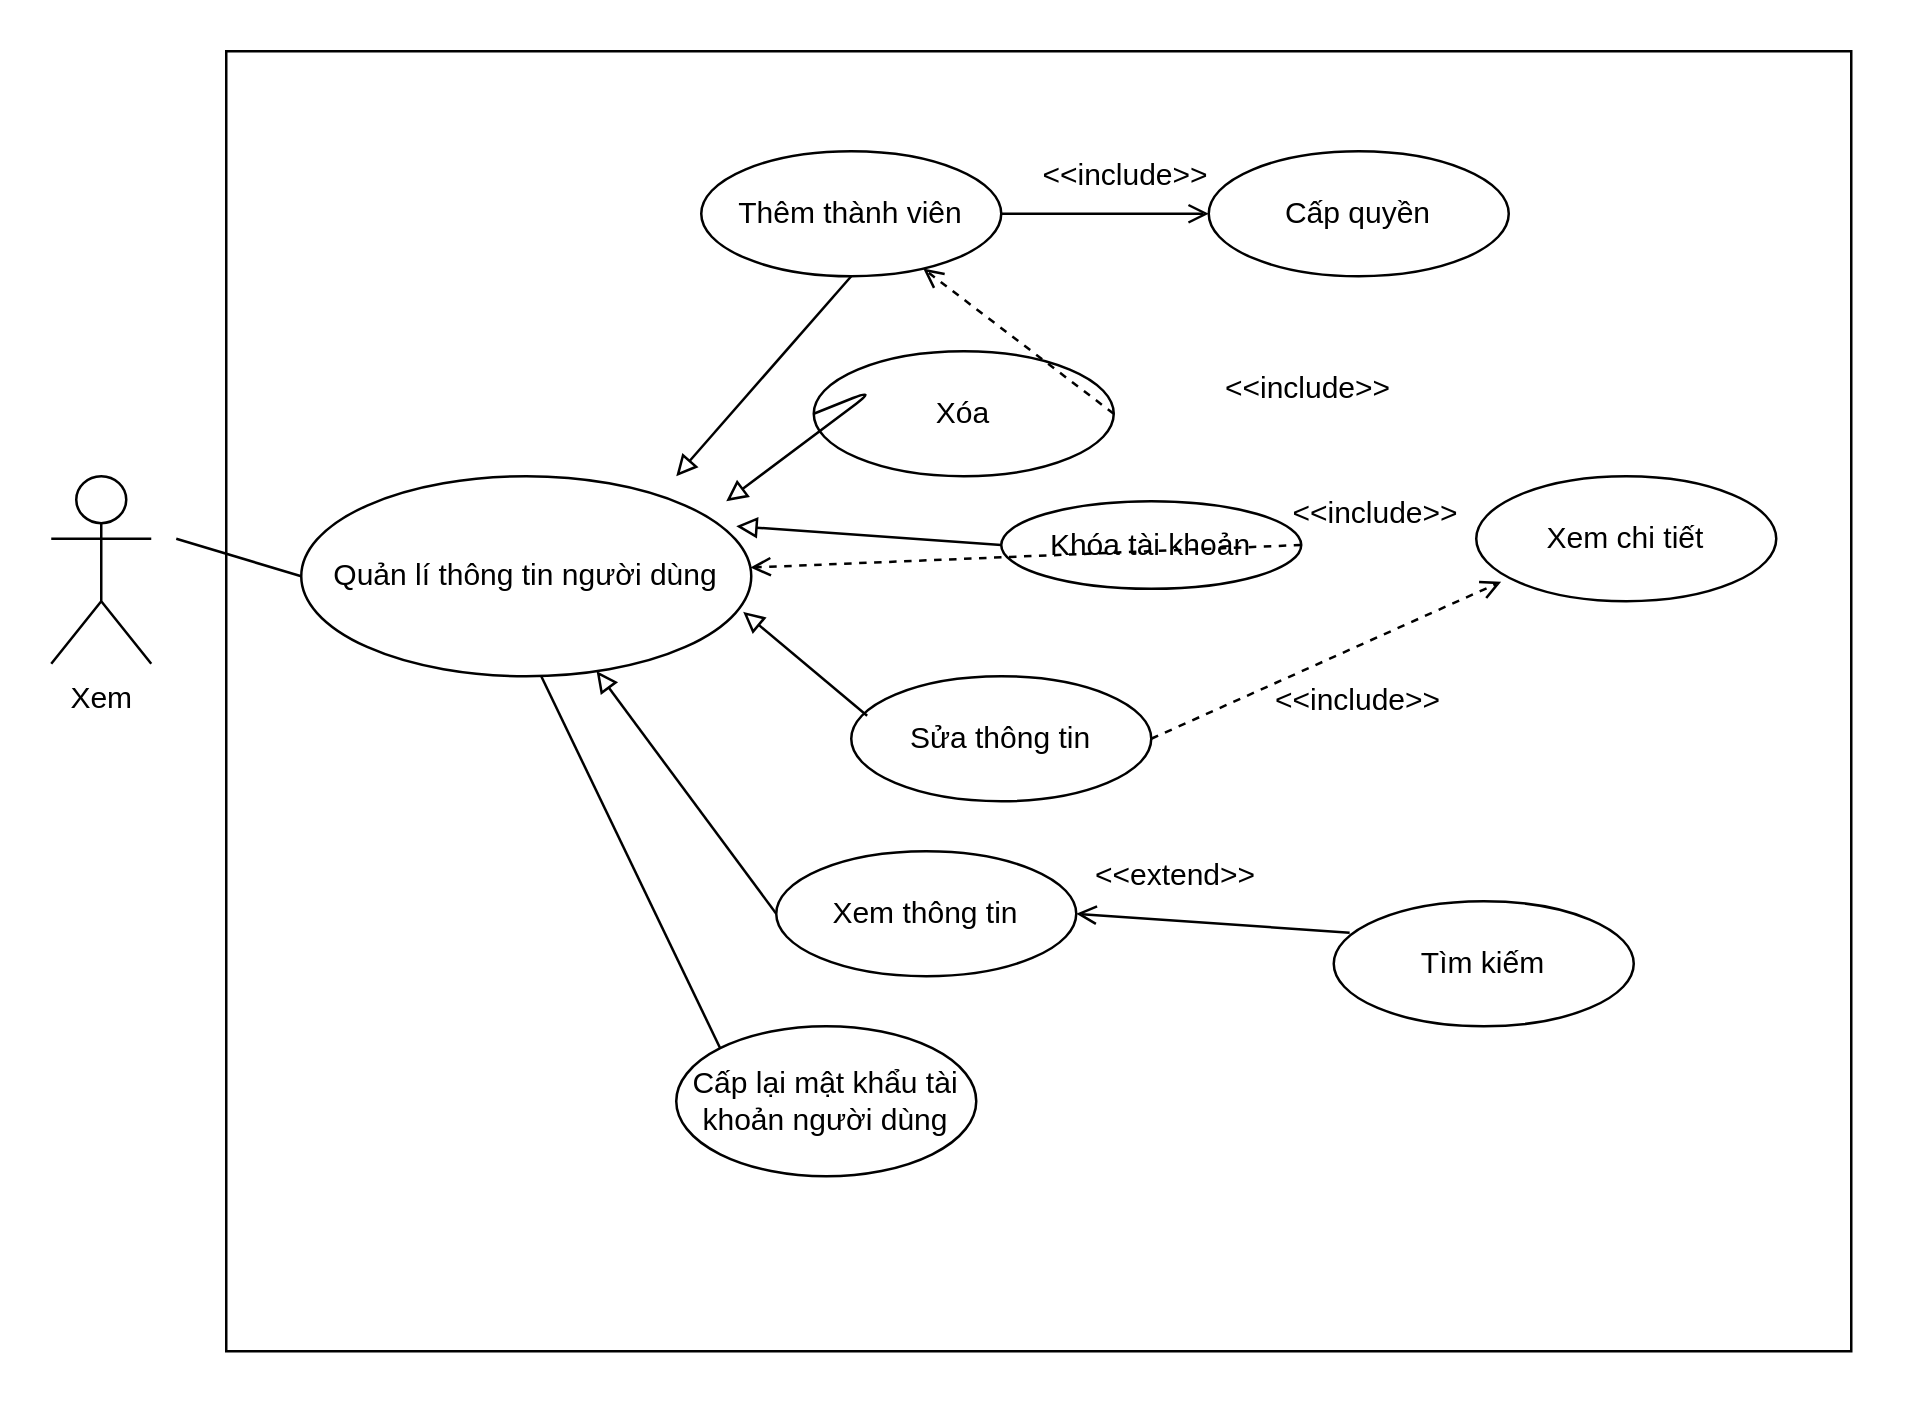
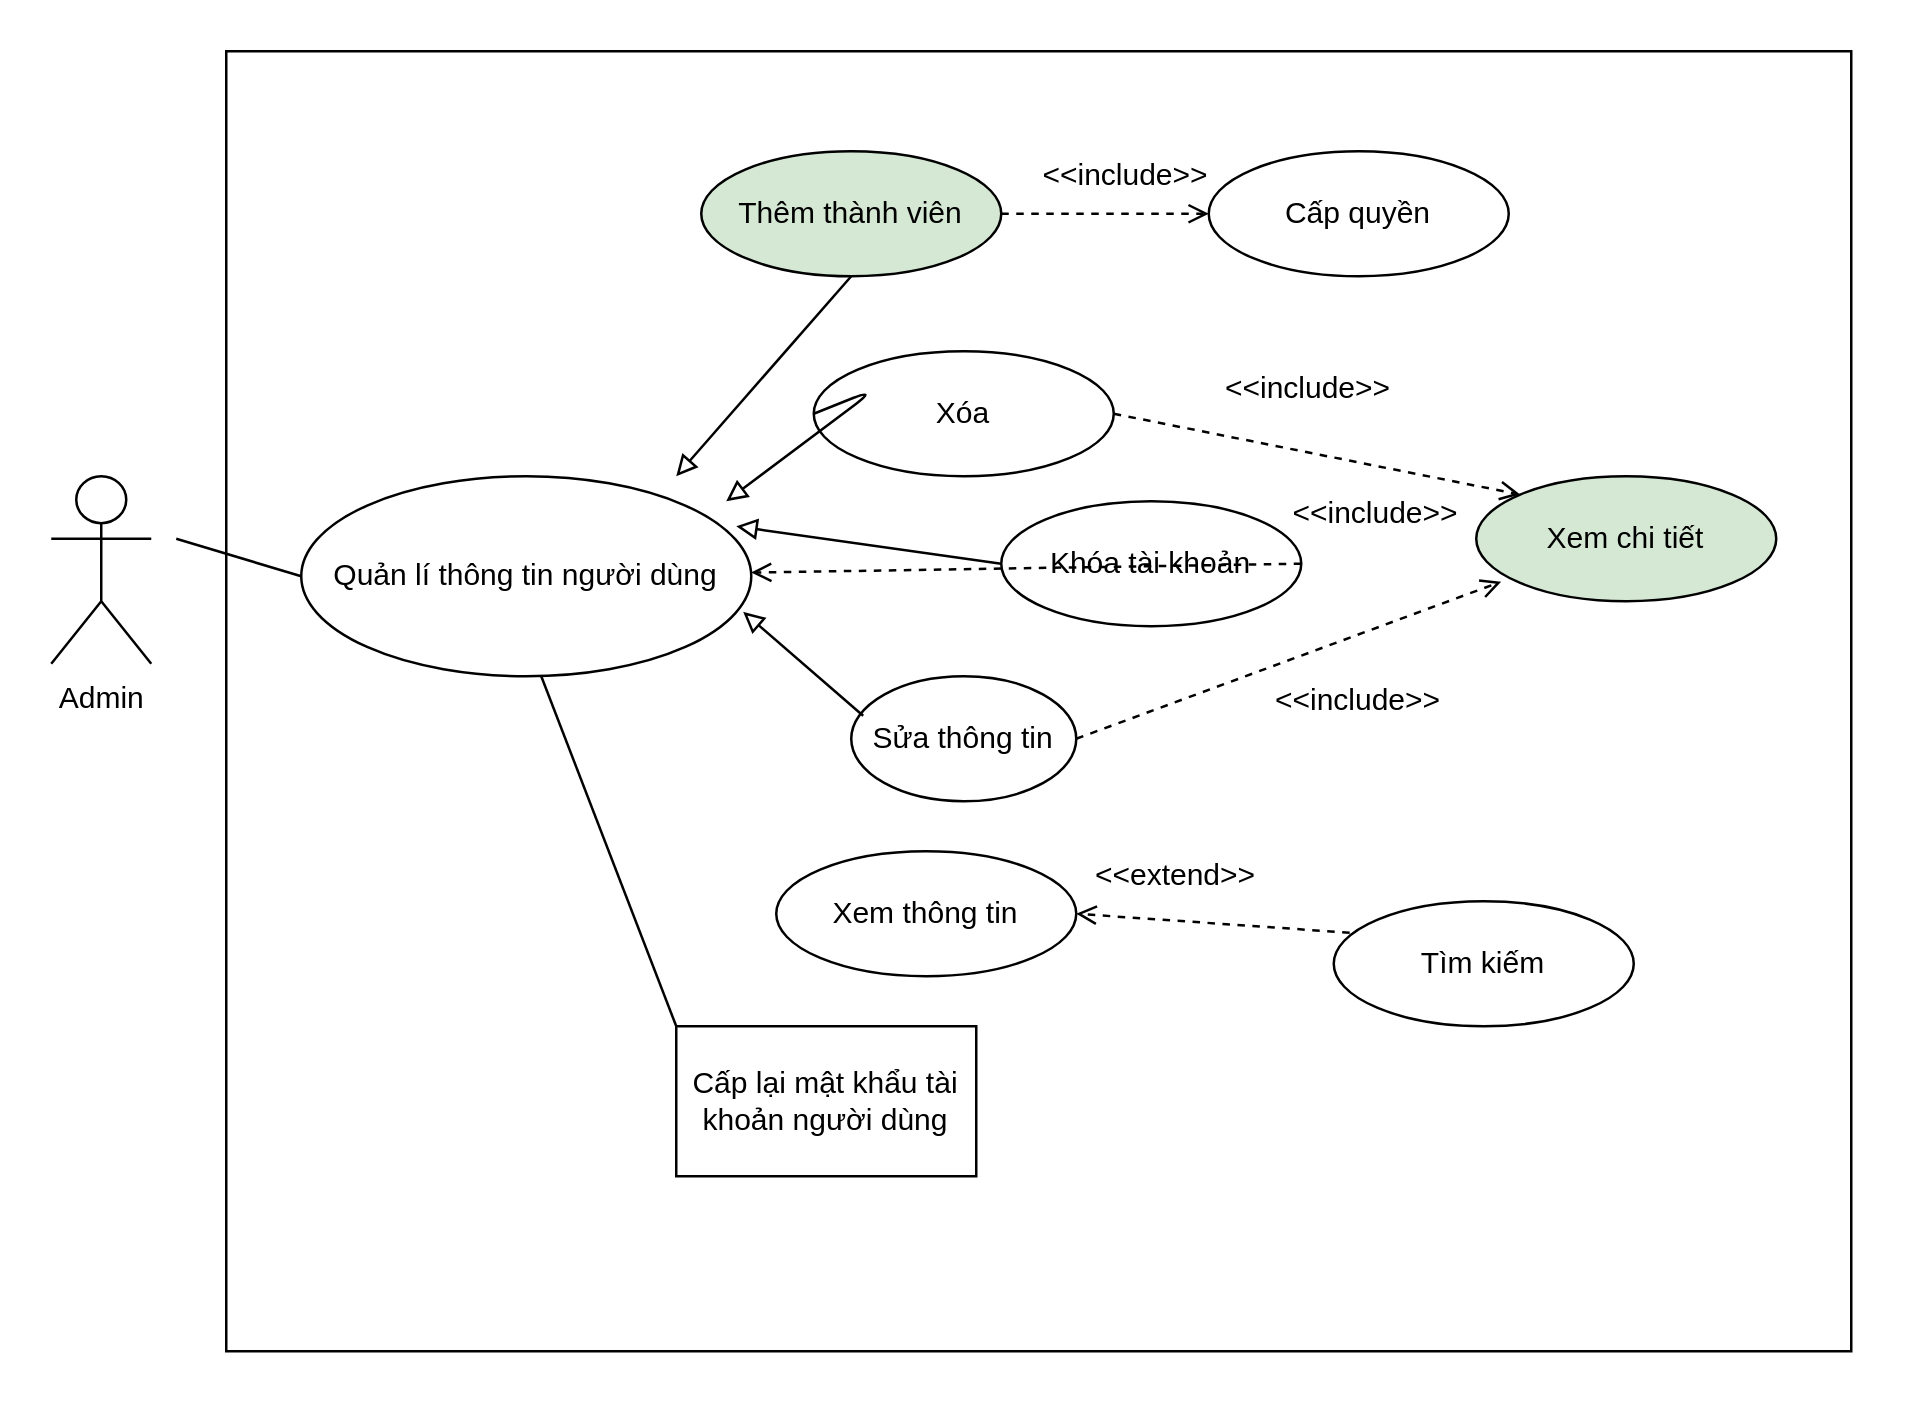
node "Thêm thành viên": fillcolor #ffffff -> #d5e8d4
edge "Thêm thành viên" -> "Cấp quyền": style solid -> dashed
edge "Xóa" -> "Thêm thành viên": now "Xóa" -> "Xem chi tiết"
node "Xem chi tiết": fillcolor #ffffff -> #d5e8d4
node "Khóa tài khoản": size 300x88 -> 300x125
node "Xem": label "Xem" -> "Admin"
node "Sửa thông tin": size 300x125 -> 225x125
edge "Xem thông tin" -> "Quản lí thông tin người dùng": removed
edge "Tìm kiếm" -> "Xem thông tin": style solid -> dashed
node "Cấp lại mật khẩu tài khoản người dùng": shape ellipse -> rectangle
